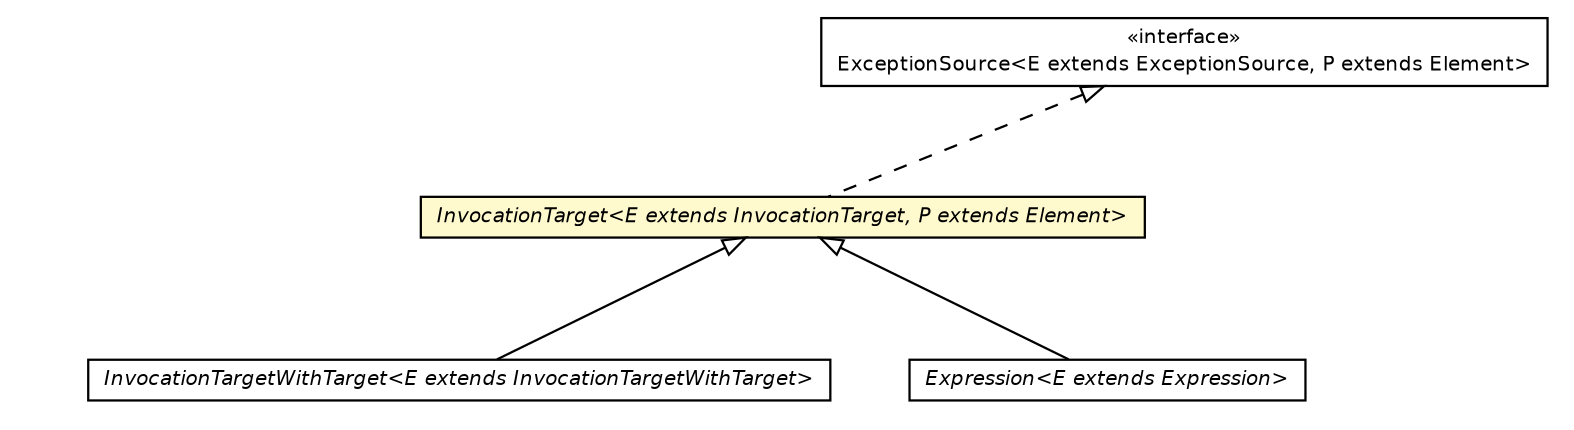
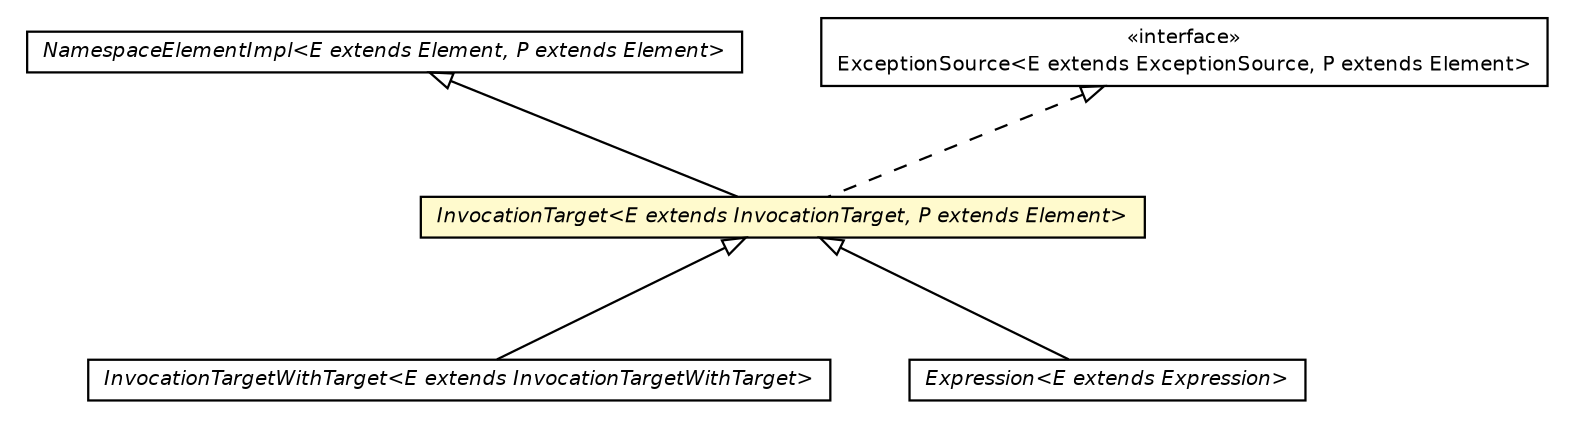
node "NamespaceElementImpl<E extends Element, P extends Element>": added
